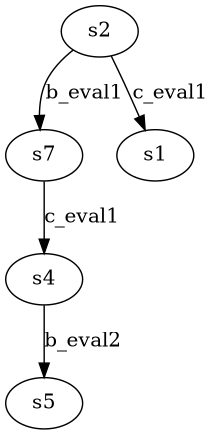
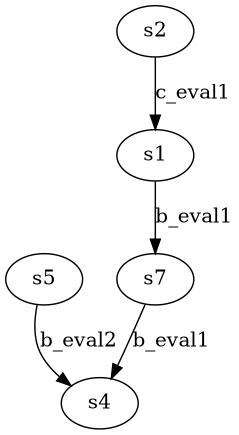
edge "s2" -> "s7": now "s1" -> "s7"
edge "s7" -> "s4": label "c_eval1" -> "b_eval1"
edge "s4" -> "s5": reversed
